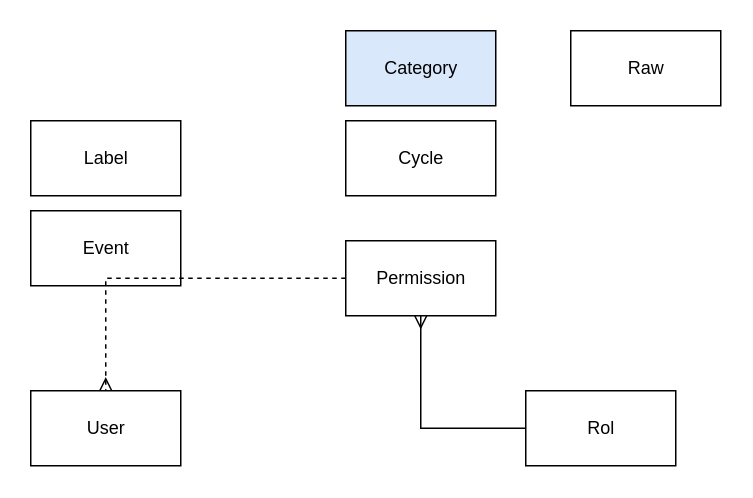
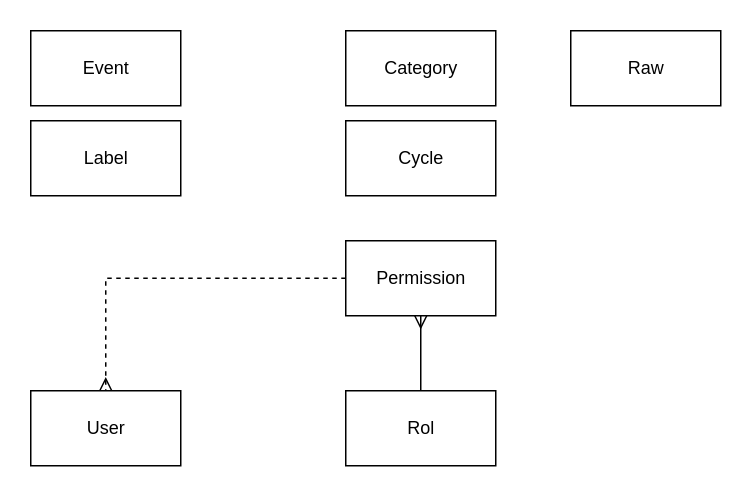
node "Category": fillcolor #dae8fc -> #ffffff
node "Event": moved (106, 248) -> (106, 68)
node "Rol": moved (601, 428) -> (421, 428)
